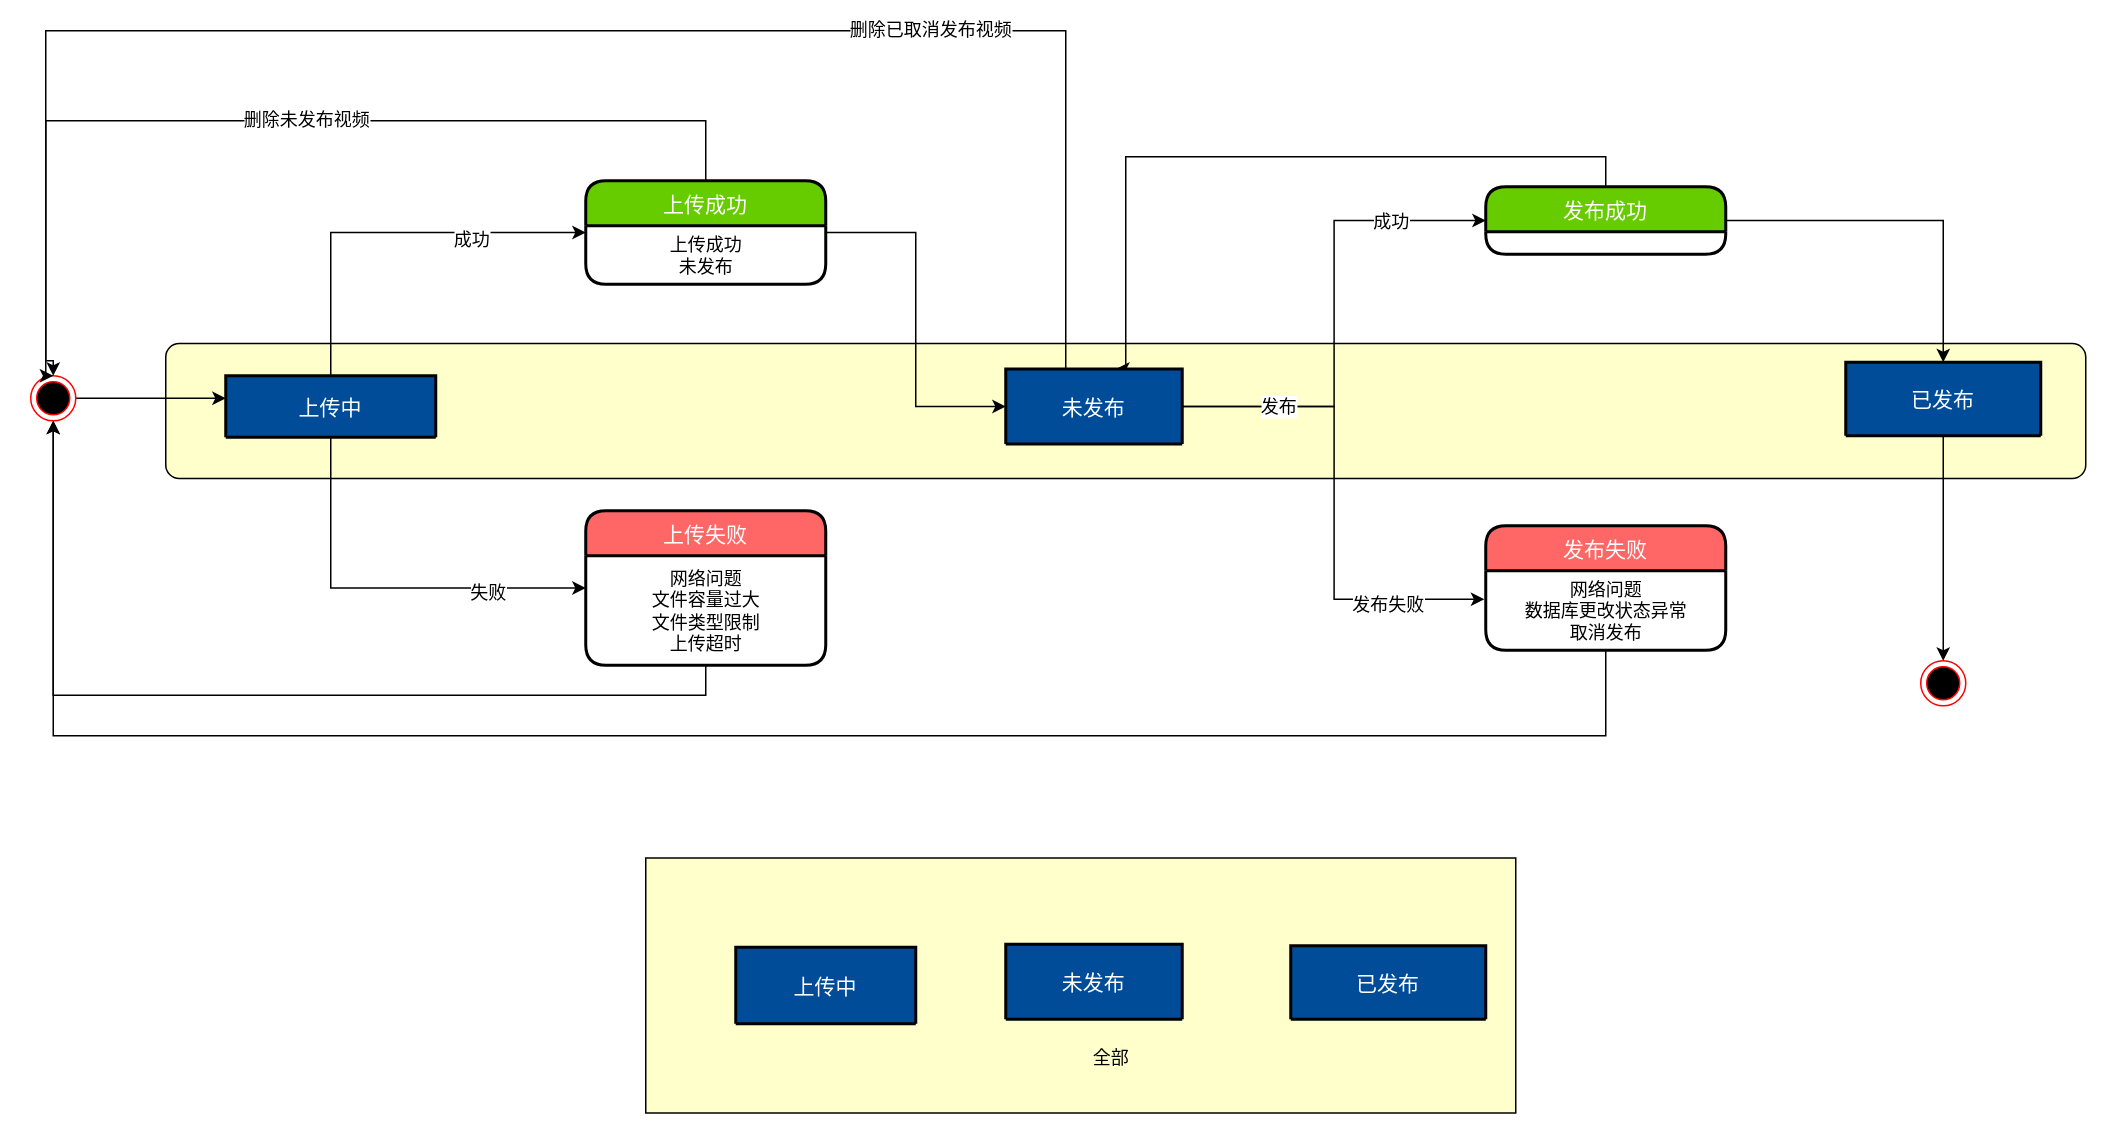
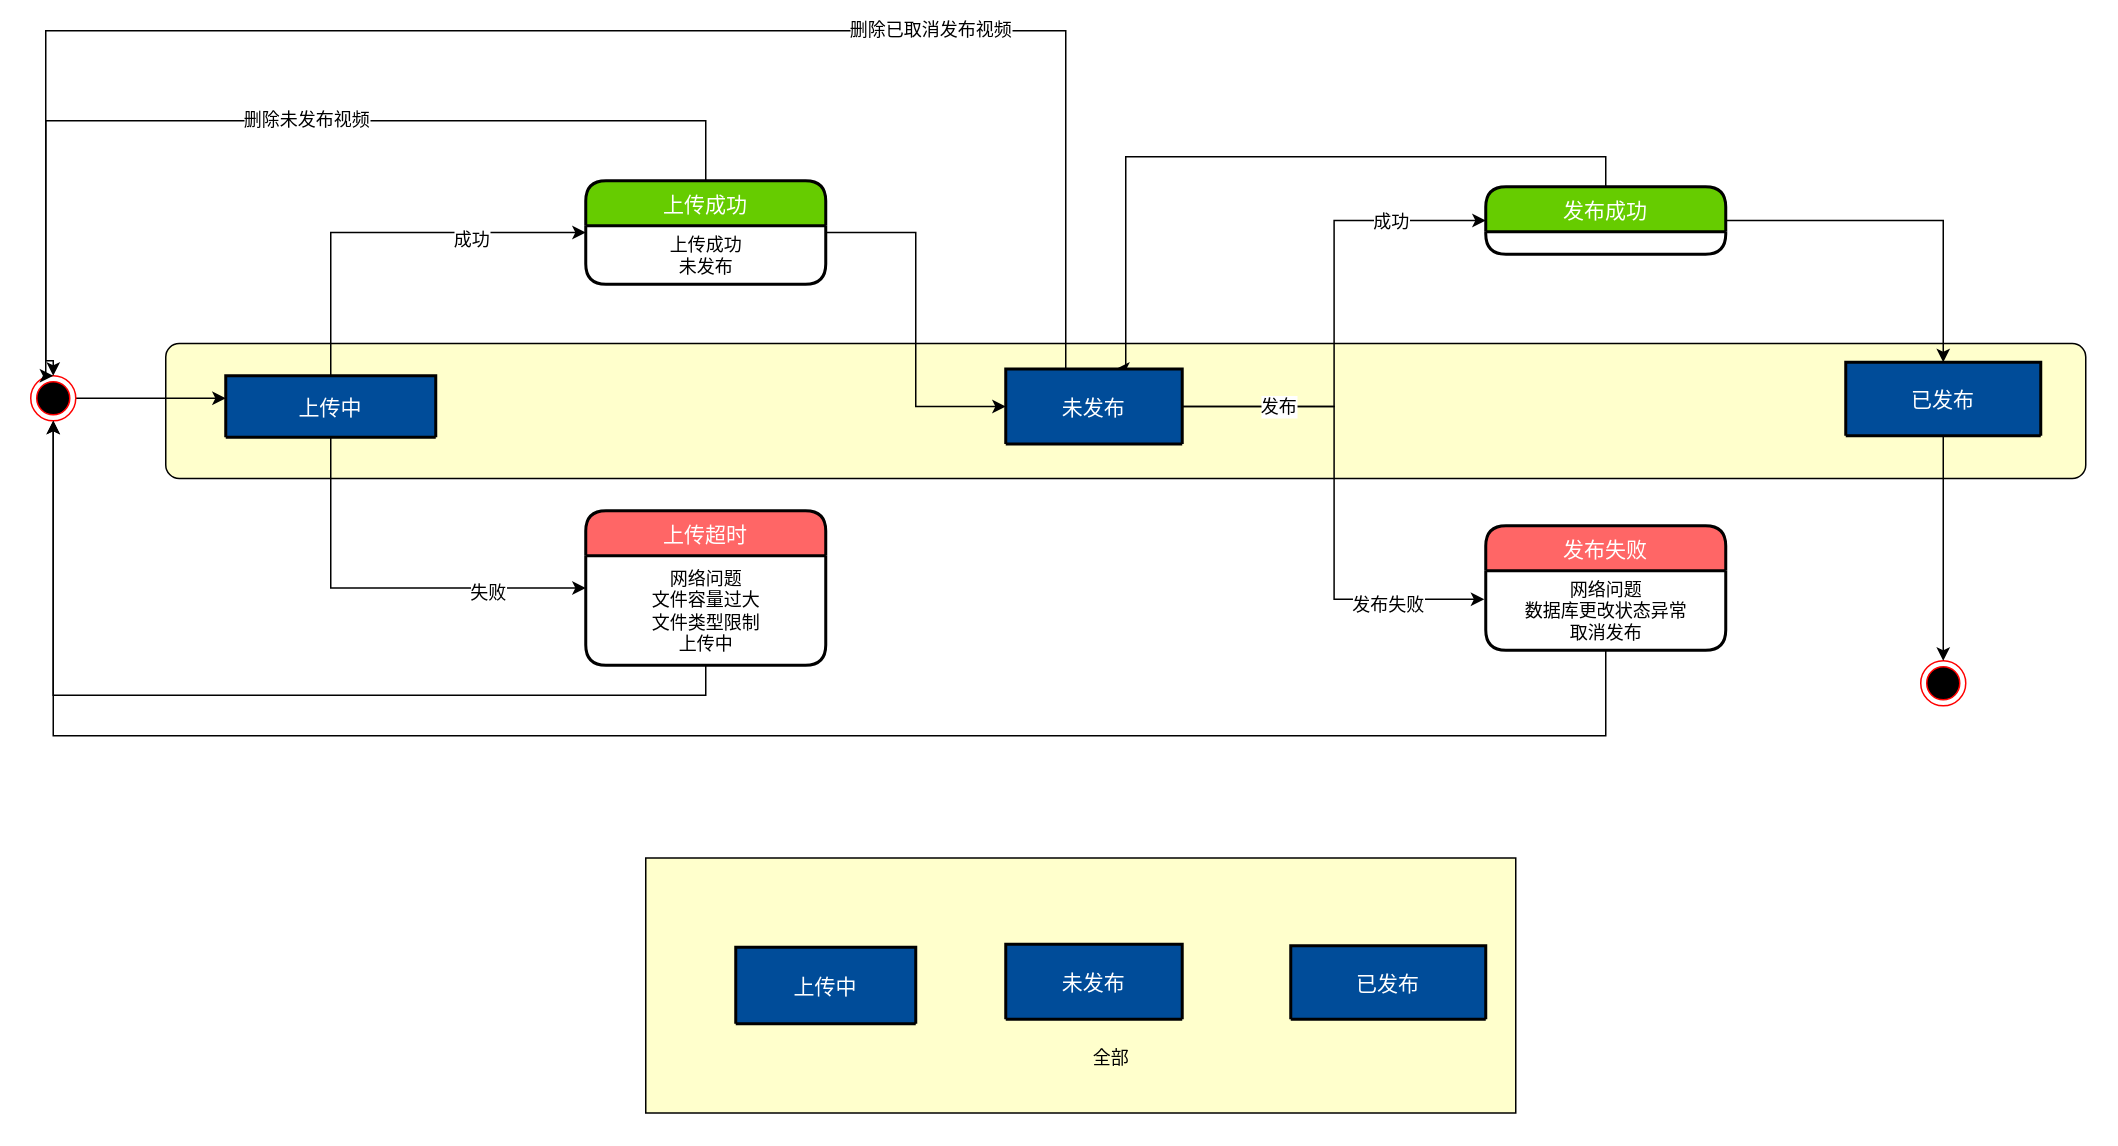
node "上传失败": label "上传失败" -> "上传超时"
node "网络问题 文件容量过大 文件类型限制 上传超时": label "网络问题 文件容量过大 文件类型限制 上传超时" -> "网络问题 文件容量过大 文件类型限制 上传中"
